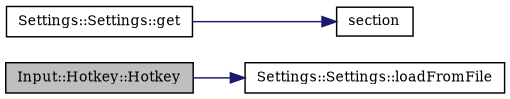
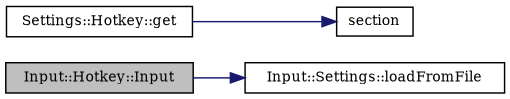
node "Settings::Settings::get": label "Settings::Settings::get" -> "Settings::Hotkey::get"
node "Input::Hotkey::Hotkey": label "Input::Hotkey::Hotkey" -> "Input::Hotkey::Input"
node "Settings::Settings::loadFromFile": label "Settings::Settings::loadFromFile" -> "Input::Settings::loadFromFile"
